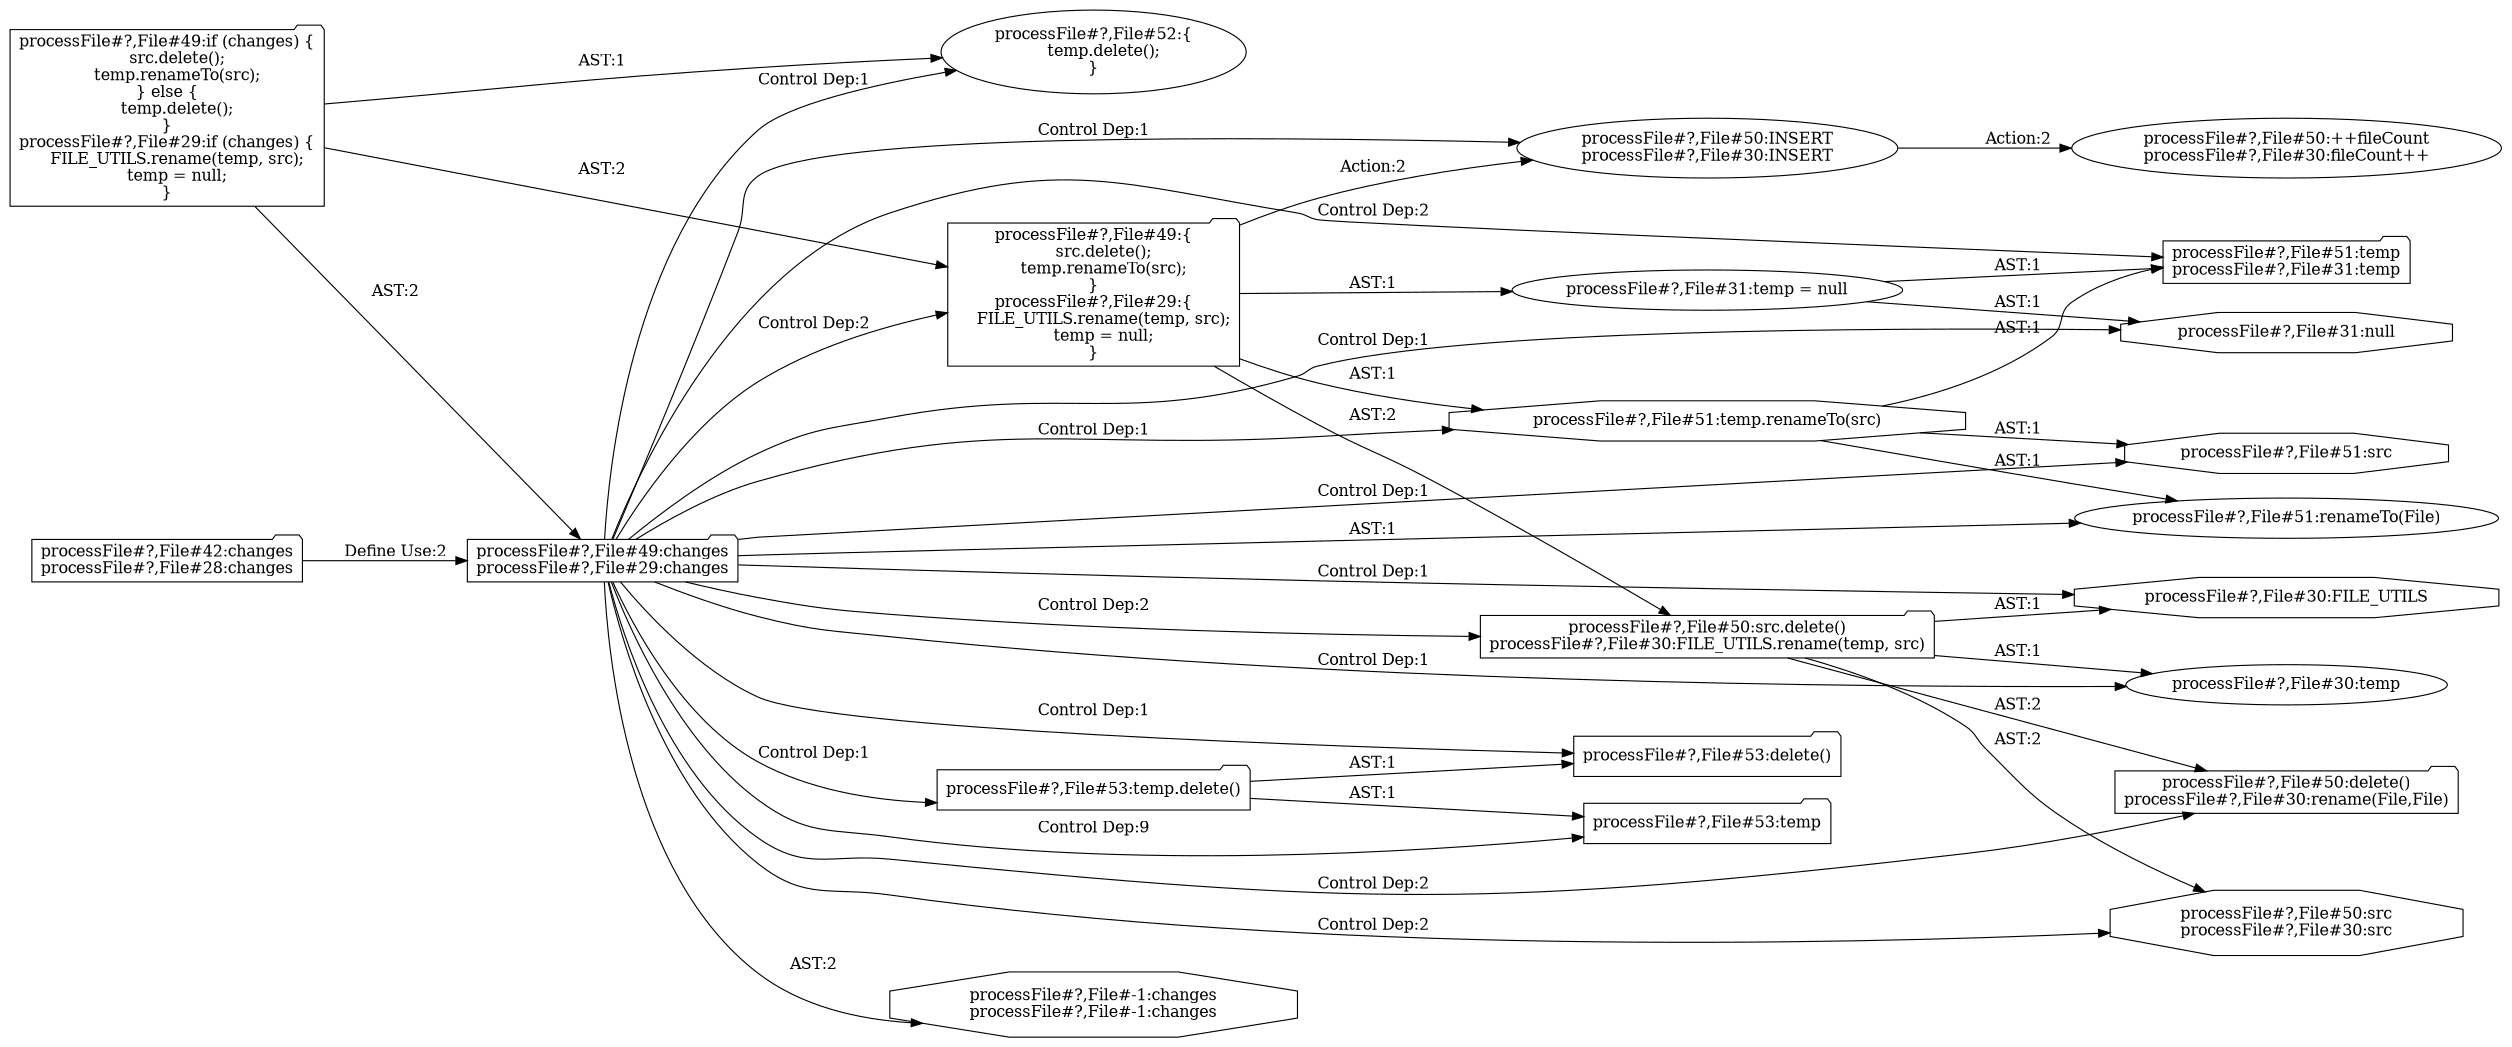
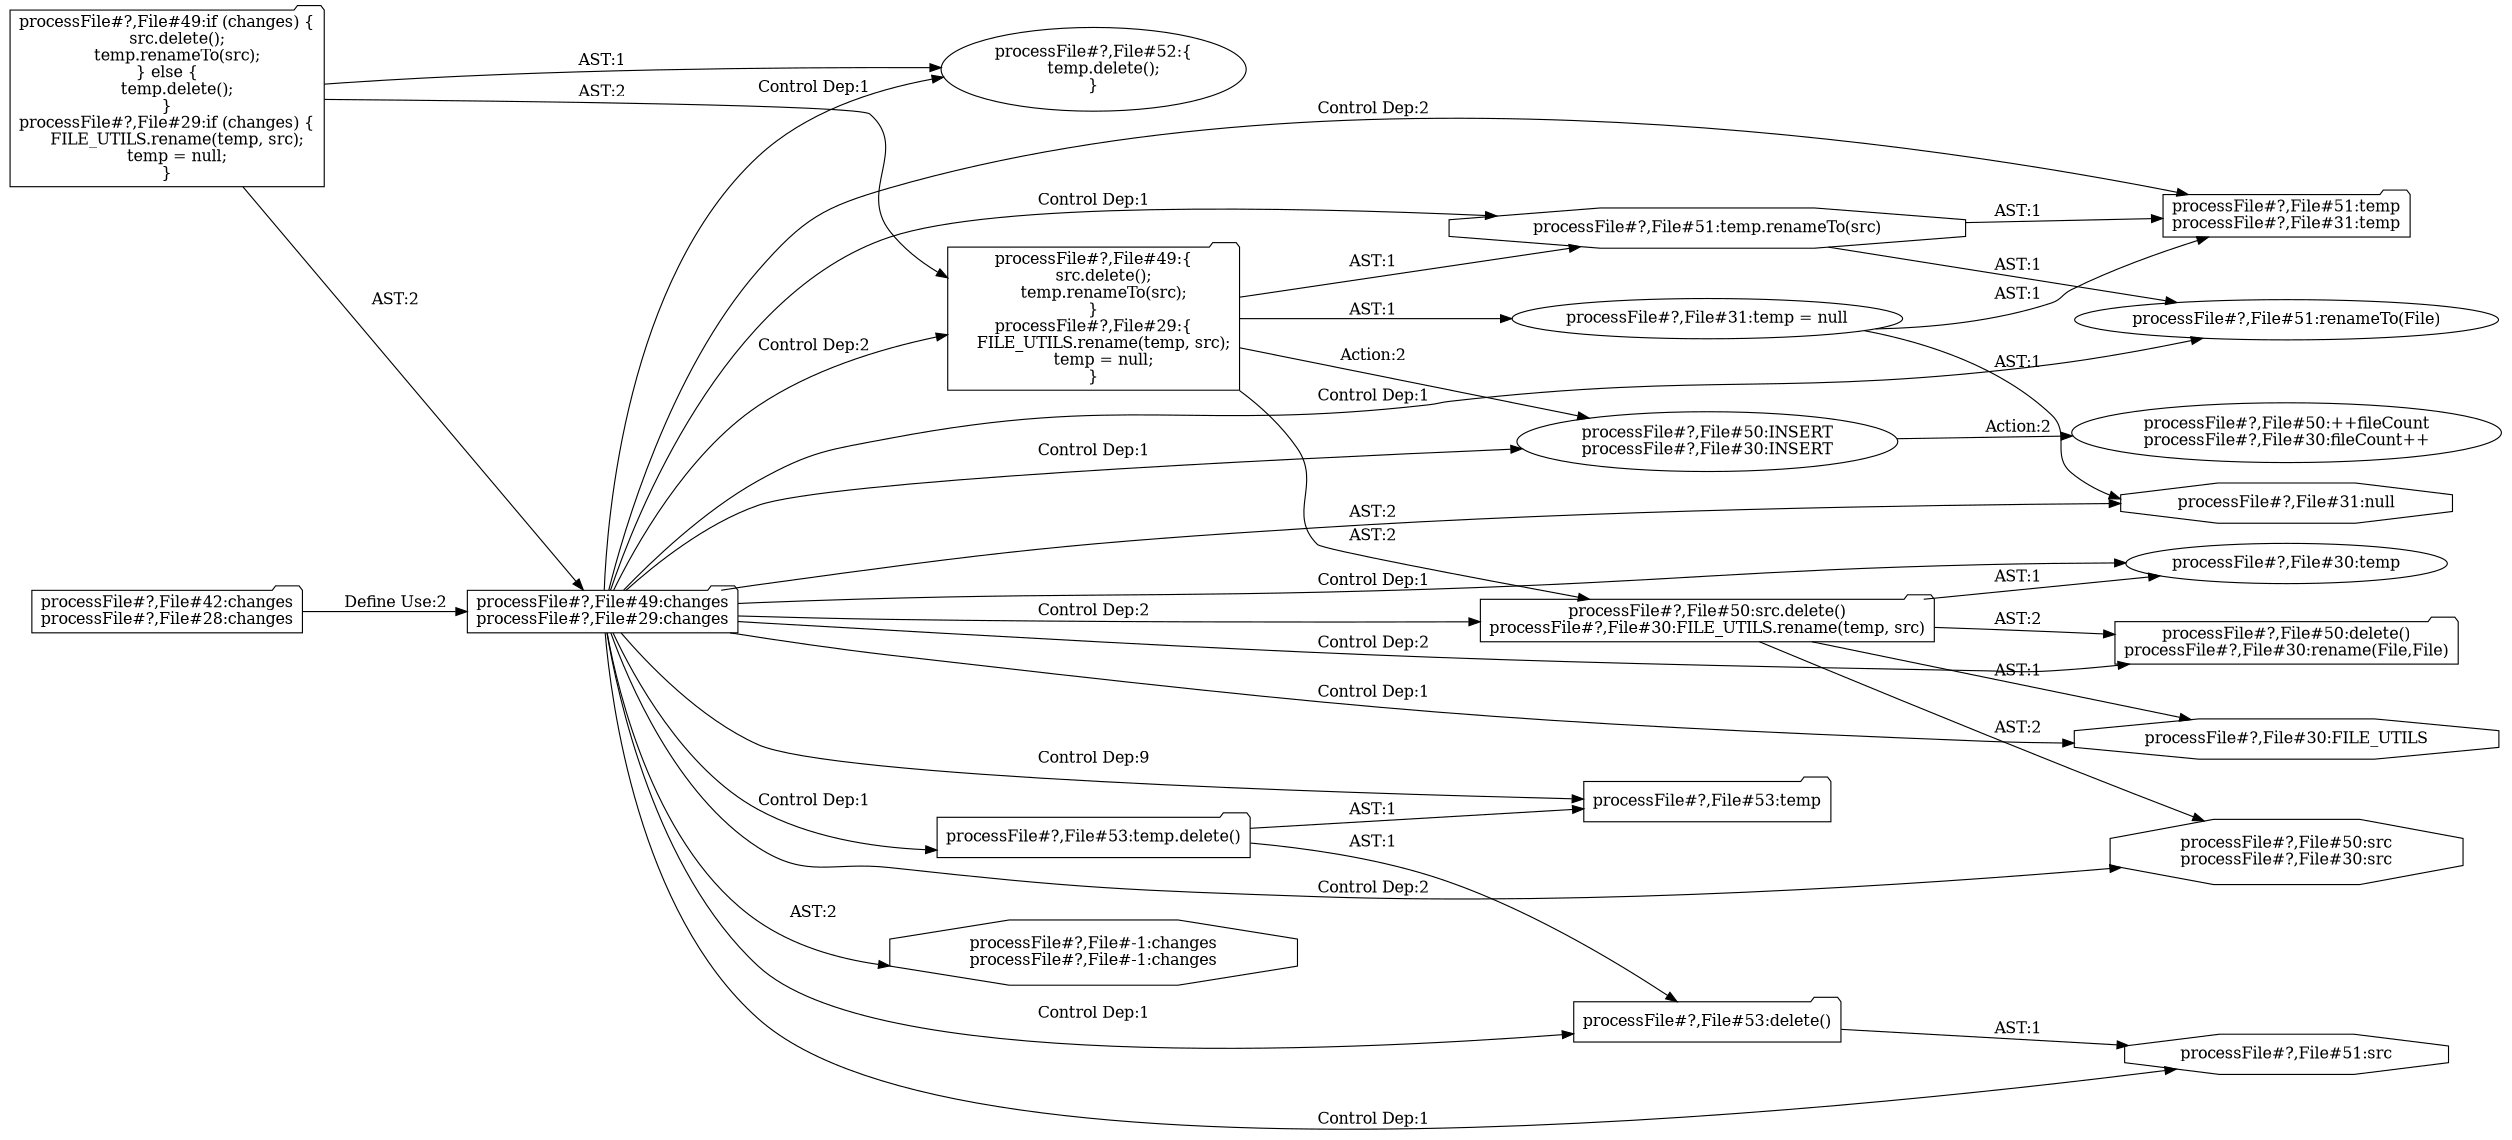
edge "processFile#?,File#49:changes processFile#?,File#29:changes" -> "processFile#?,File#31:null": label "Control Dep:1" -> "AST:2"
edge "processFile#?,File#51:temp.renameTo(src)" -> "processFile#?,File#51:src": now "processFile#?,File#53:delete()" -> "processFile#?,File#51:src"
edge "processFile#?,File#49:changes processFile#?,File#29:changes" -> "processFile#?,File#51:renameTo(File)": label "AST:1" -> "Control Dep:1"
